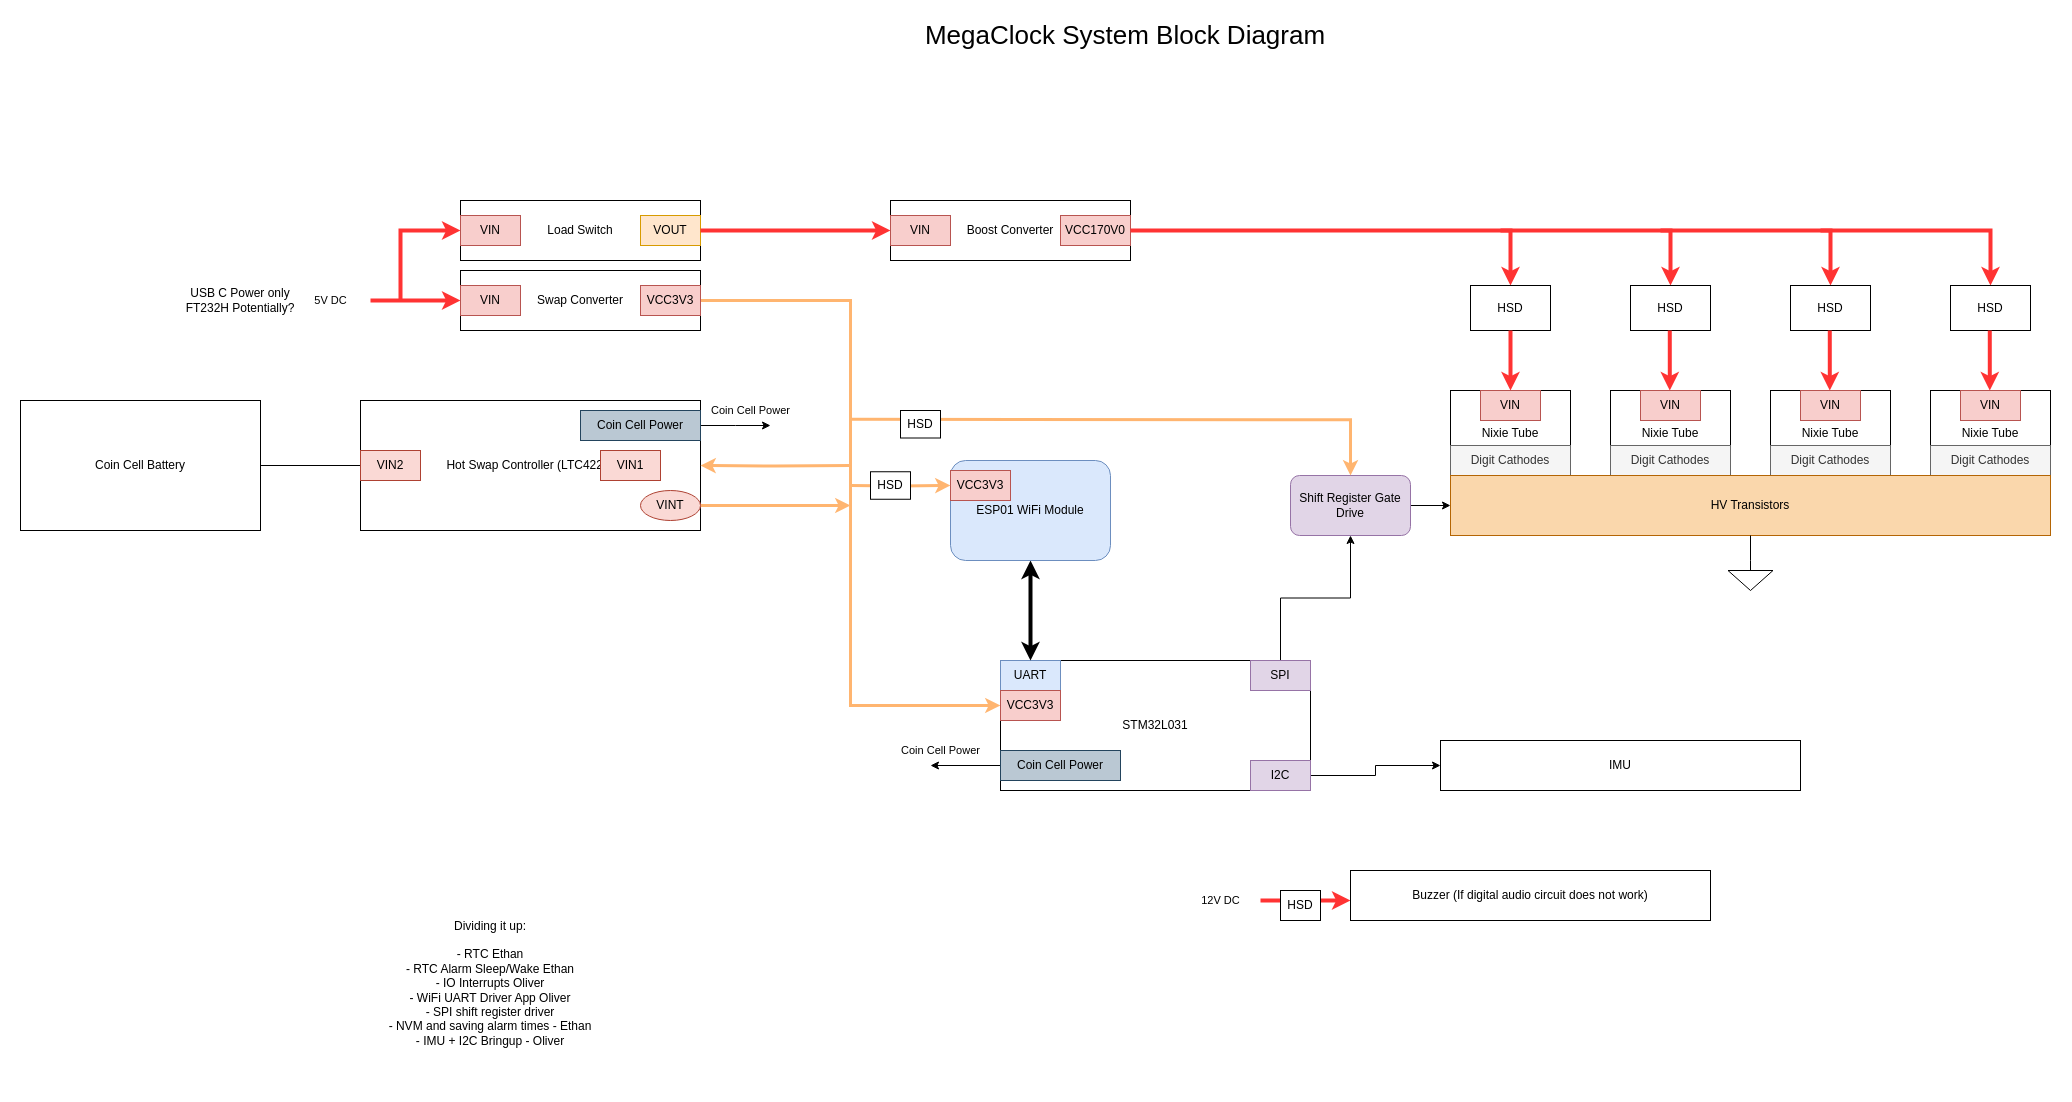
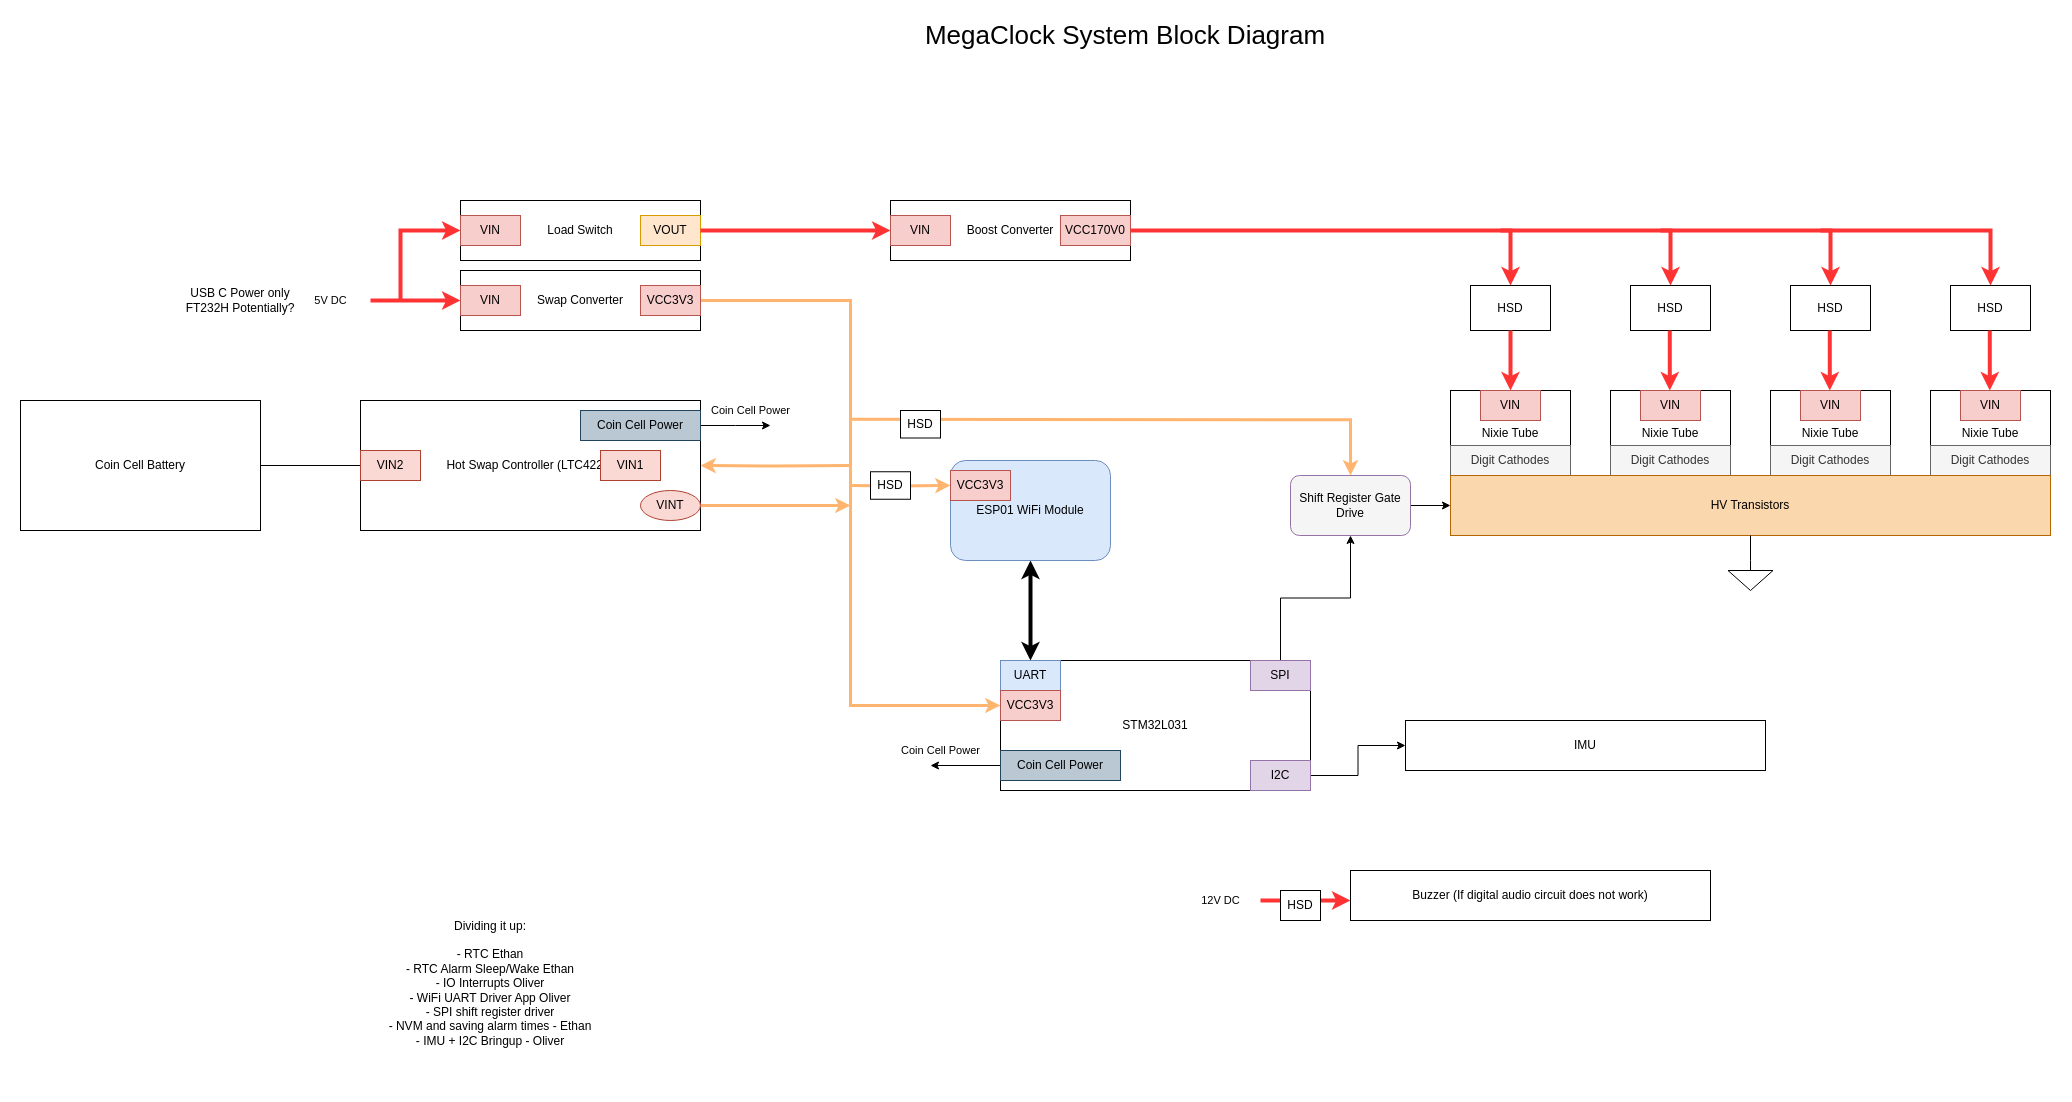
node "Shift Register Gate Drive": fillcolor #e1d5e7 -> #f5f5f5
node "IMU": moved (1621, 766) -> (1586, 746)
